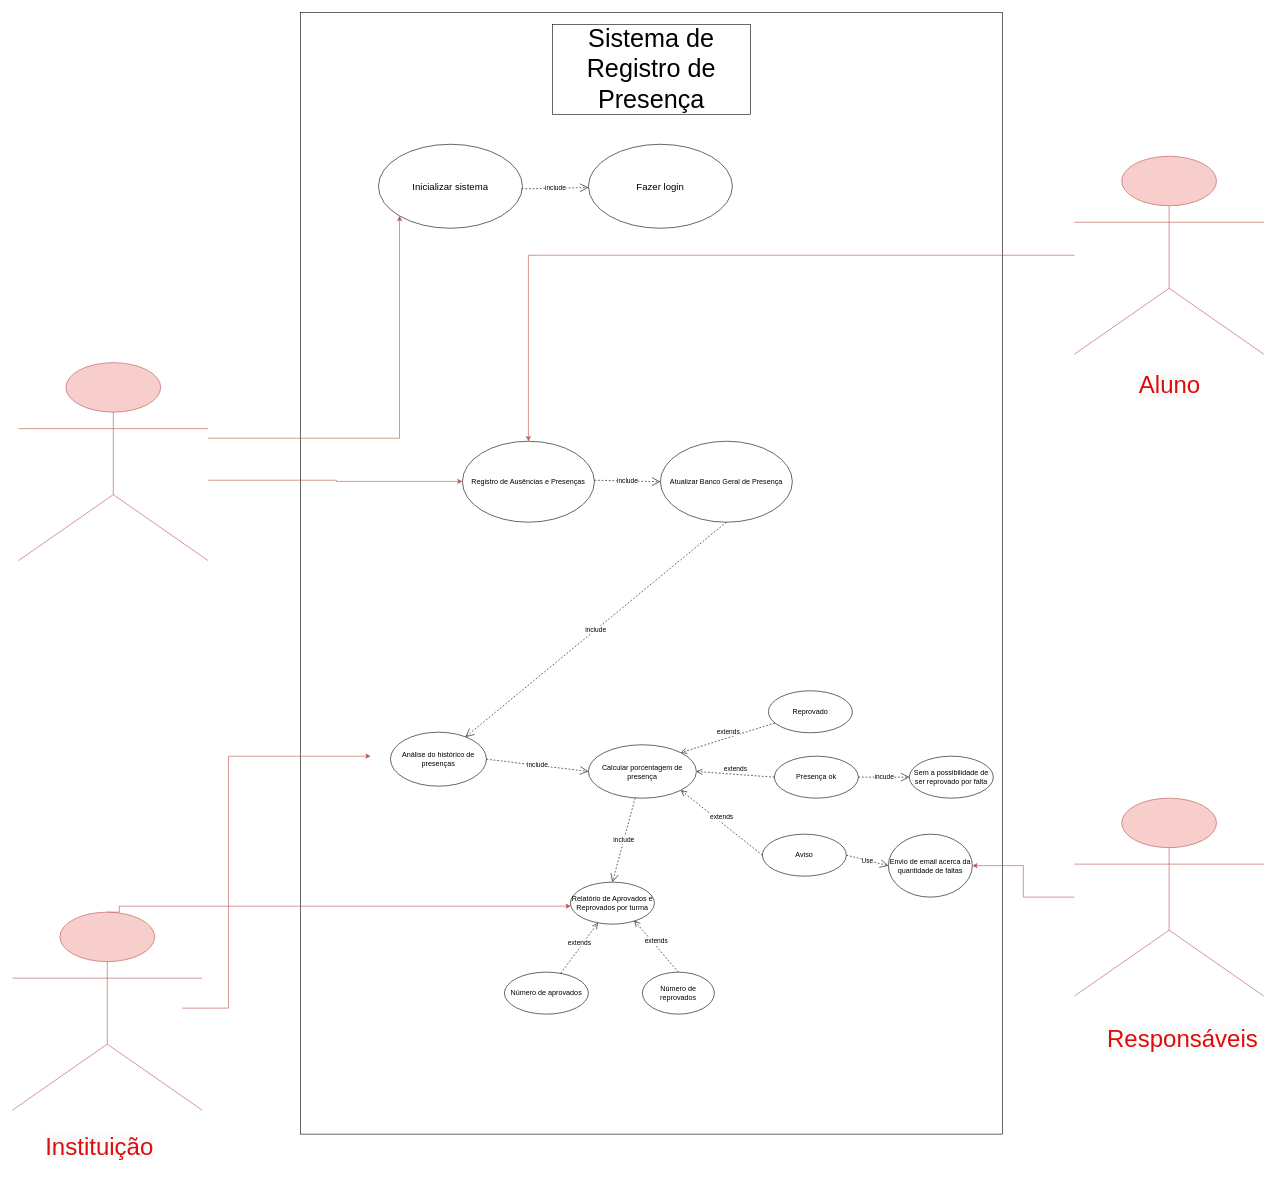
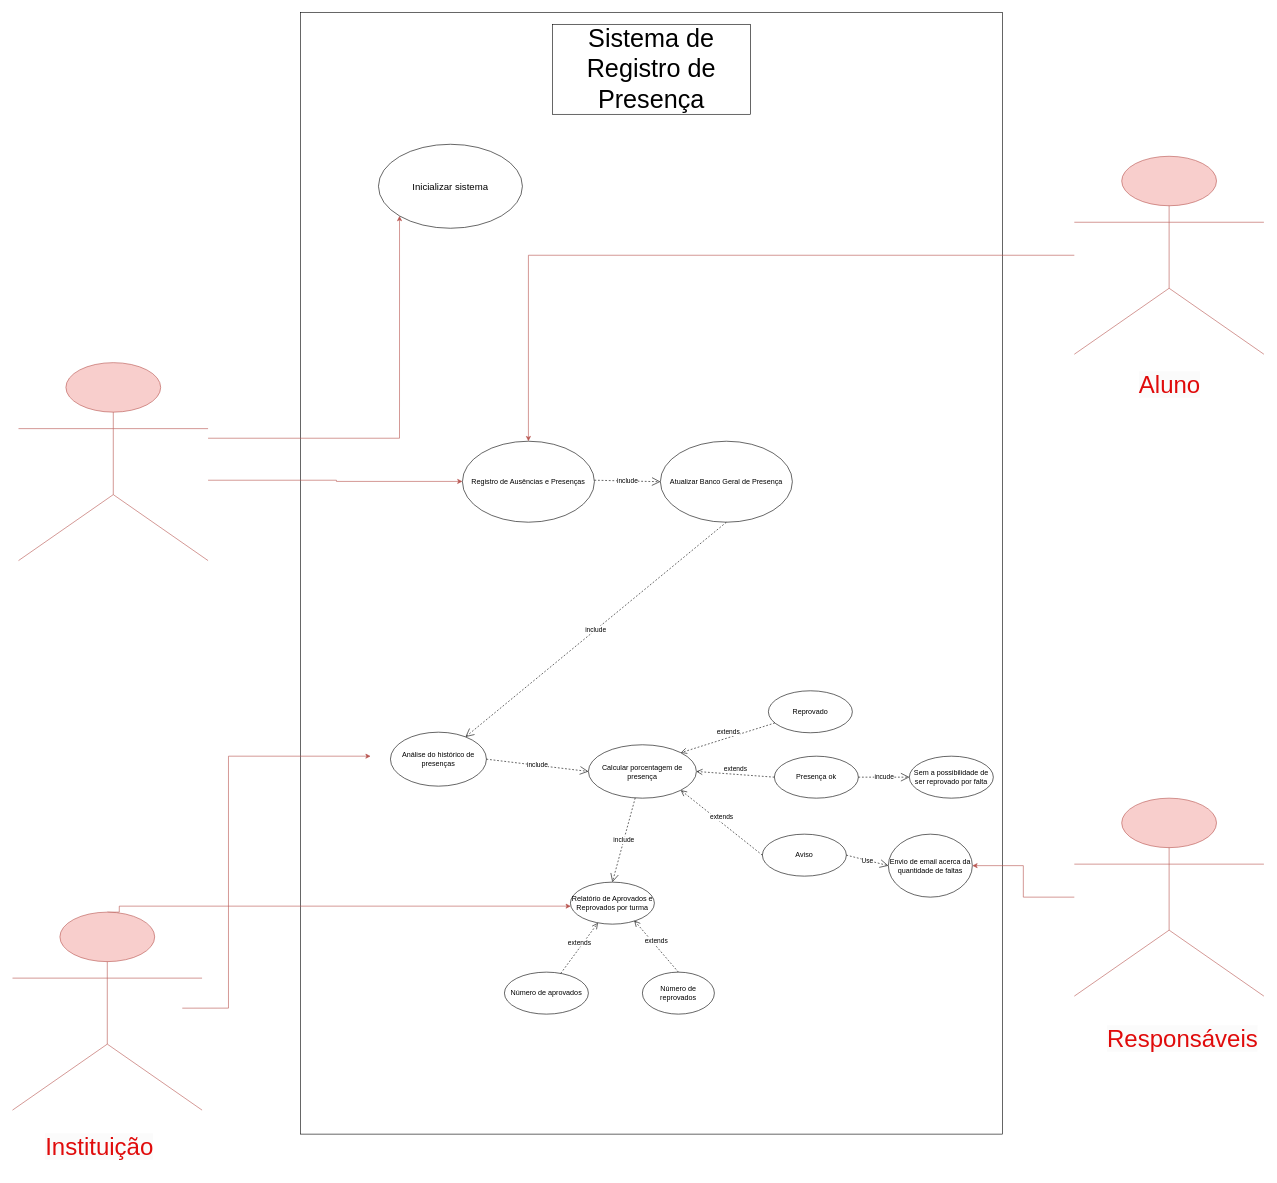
node "Fazer login": removed
edge "Inicializar sistema" -> "Fazer login": removed, label "include"
